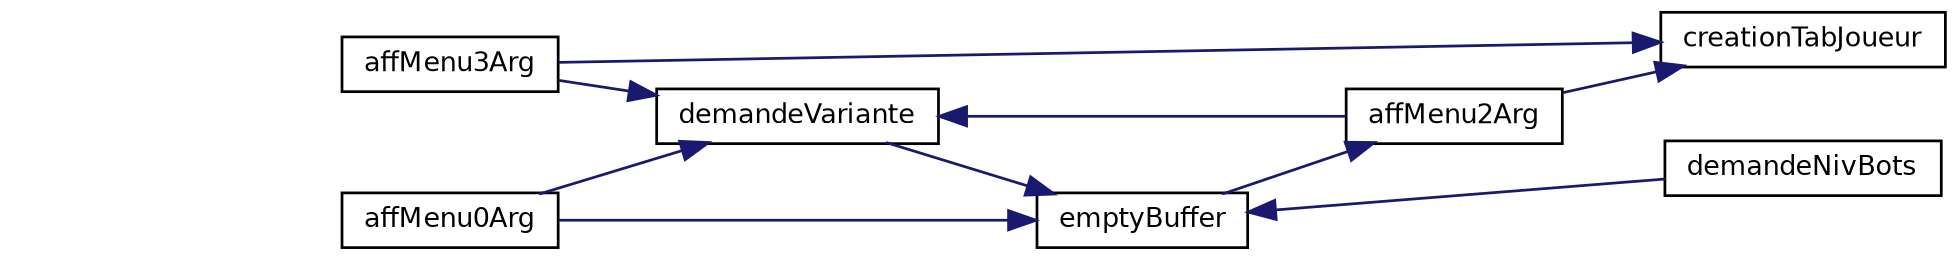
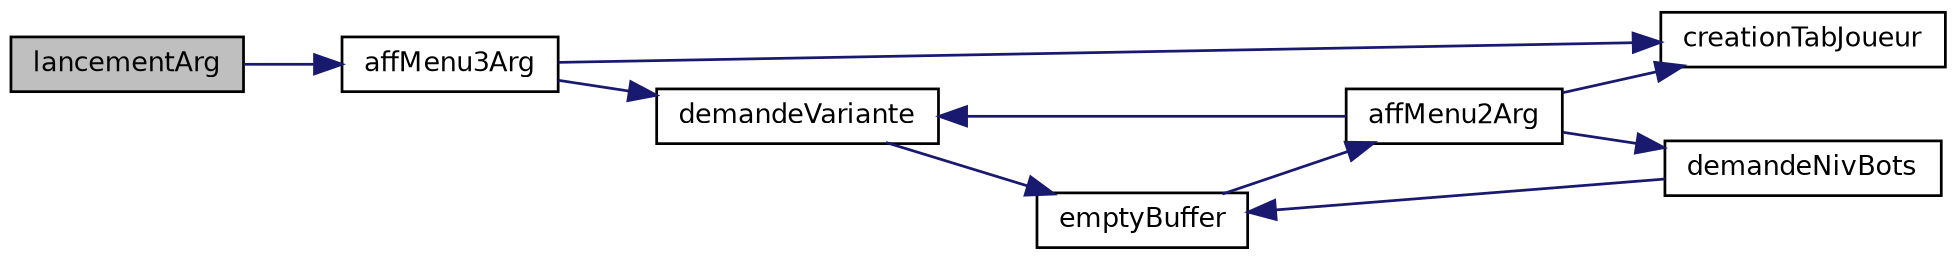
node "lancementArg": added
edge "affMenu2Arg" -> "demandeNivBots": added
node "affMenu0Arg": removed
